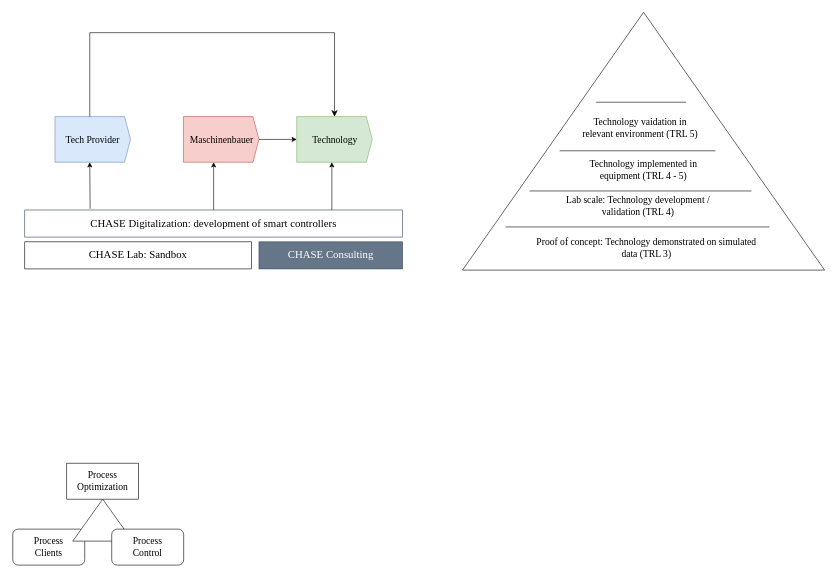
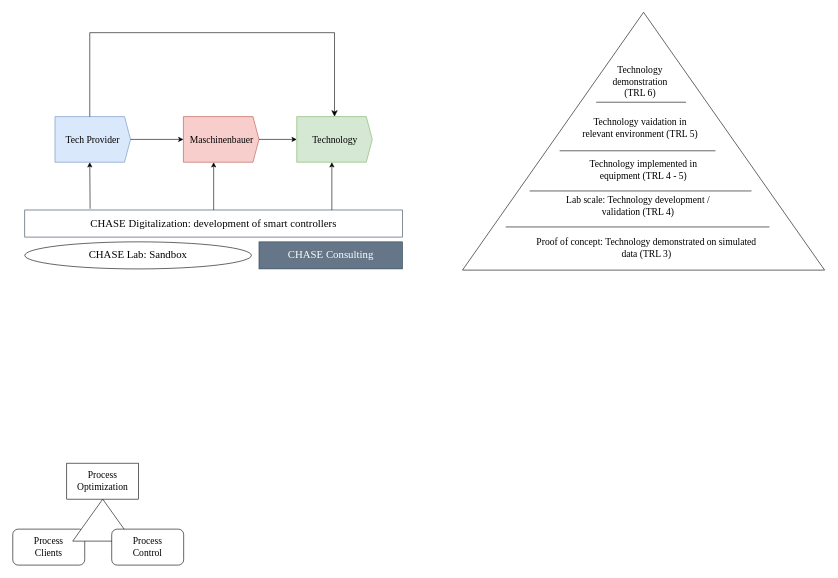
node "Technology demonstration (TRL 6)": added
edge "Tech Provider" -> "Maschinenbauer": added
node "CHASE Lab: Sandbox": shape rectangle -> ellipse
